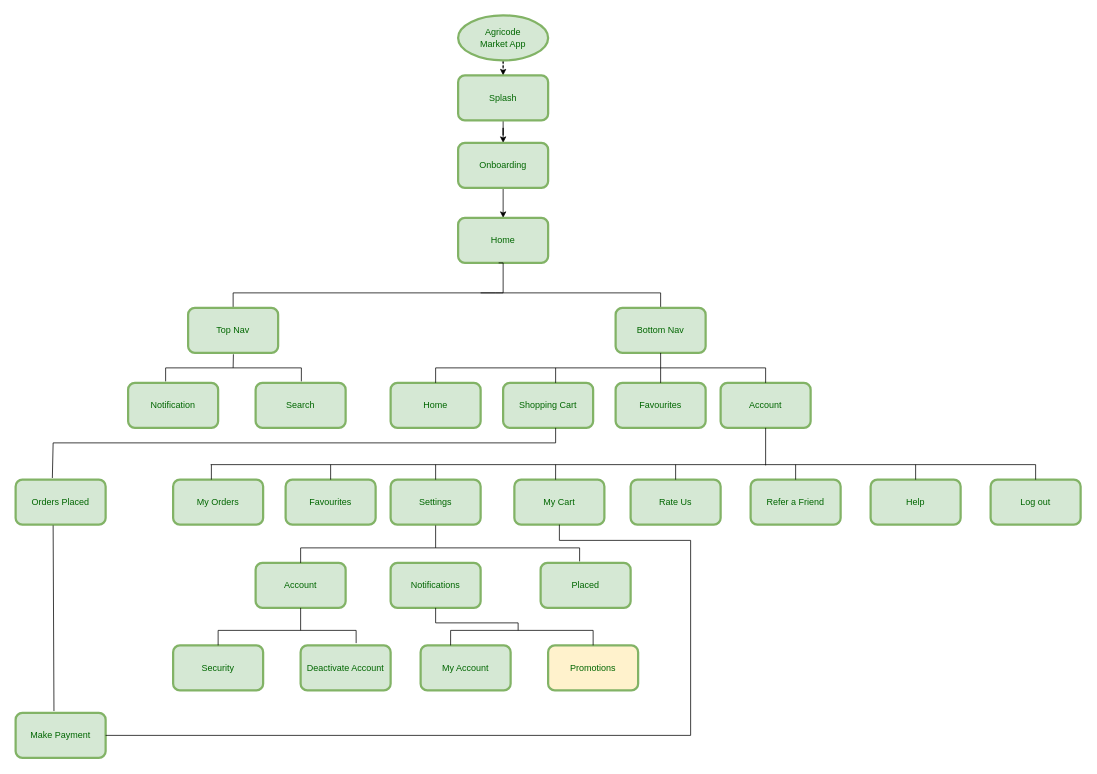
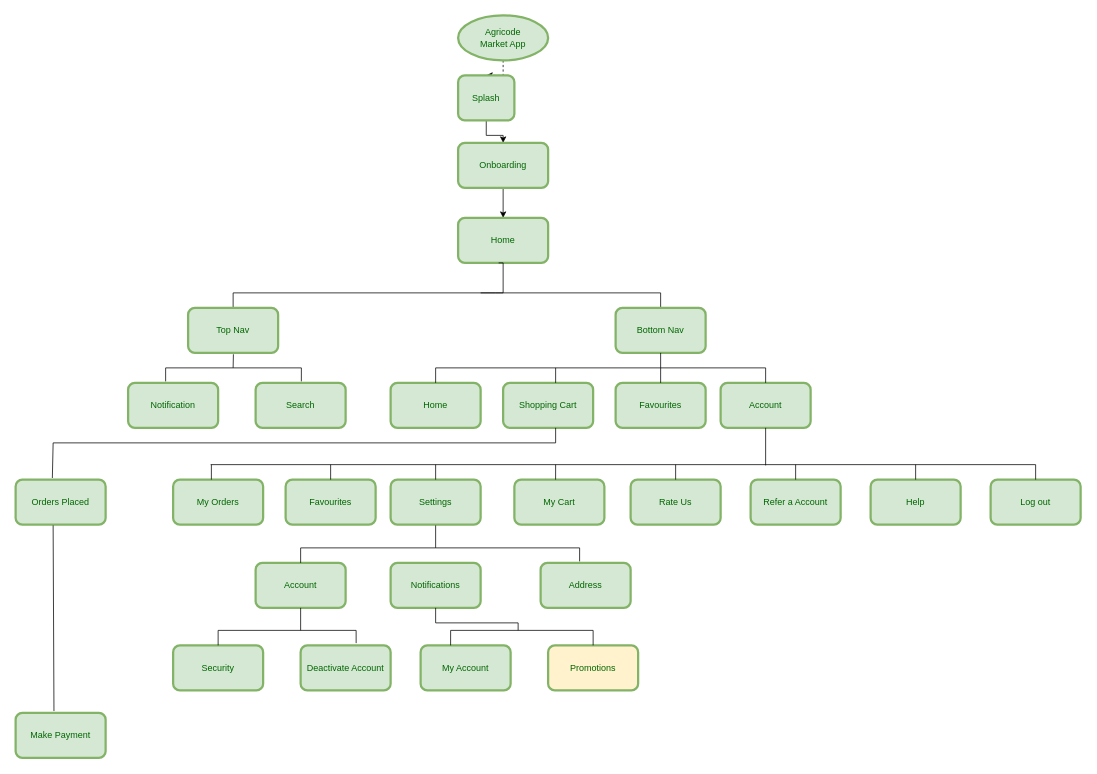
node "Splash": size 90x45 -> 56x45
node "Refer a Friend": label "Refer a Friend" -> "Refer a Account"
node "Placed": label "Placed" -> "Address"
edge "My Cart" -- "Make Payment": removed
